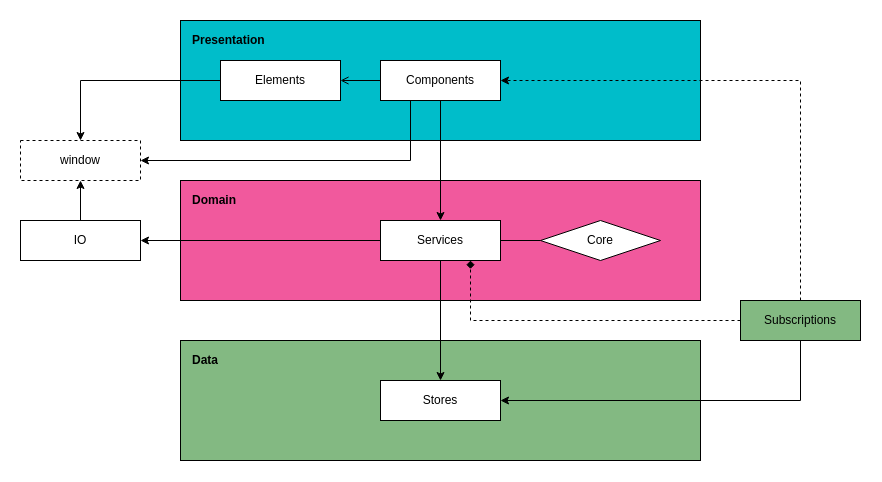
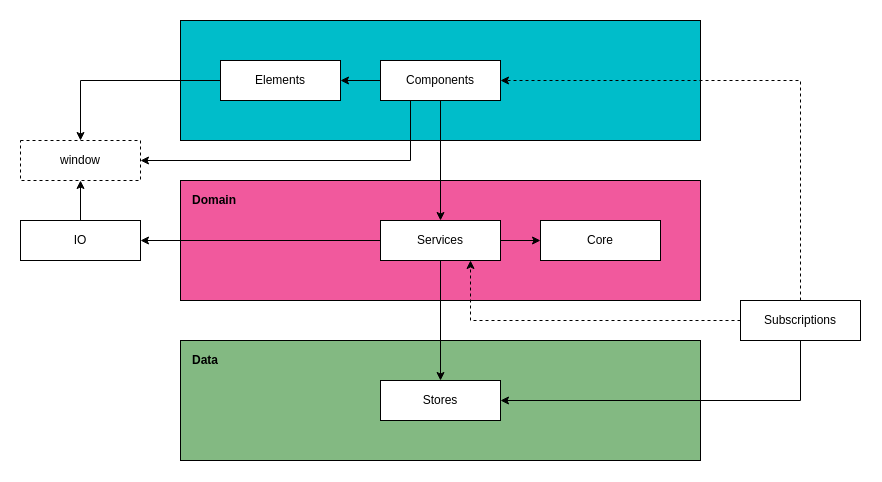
node "Presentation": removed
edge "Components" -> "Elements": arrowhead open -> classic
edge "Services" -- "Core": arrowhead none -> classic
node "Core": shape diamond -> rectangle
edge "Subscriptions" -> "Services": arrowhead diamond -> classic
node "Subscriptions": fillcolor #83b982 -> #ffffff
